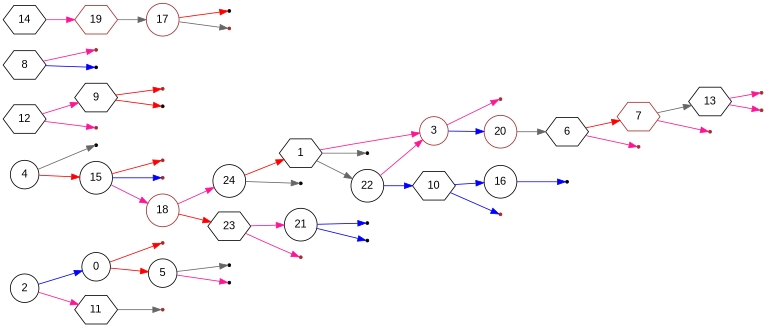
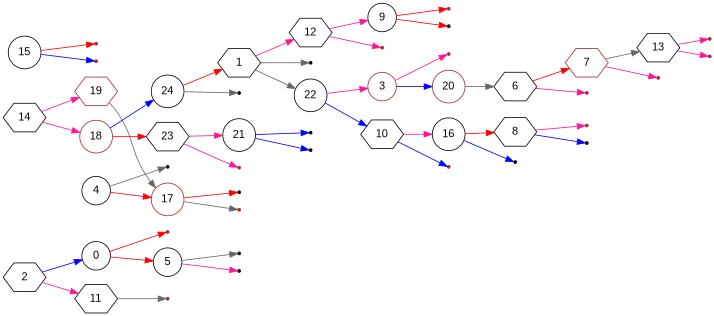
node "9": shape hexagon -> circle
edge "16" -> "8": added
edge "1" -> "3": now "1" -> "12"
edge "4" -> "15": now "4" -> "17"
edge "10" -> "16": color blue -> deeppink
edge "15" -> "18": now "14" -> "18"
edge "18" -> "24": color deeppink -> blue
node "2": shape circle -> hexagon
